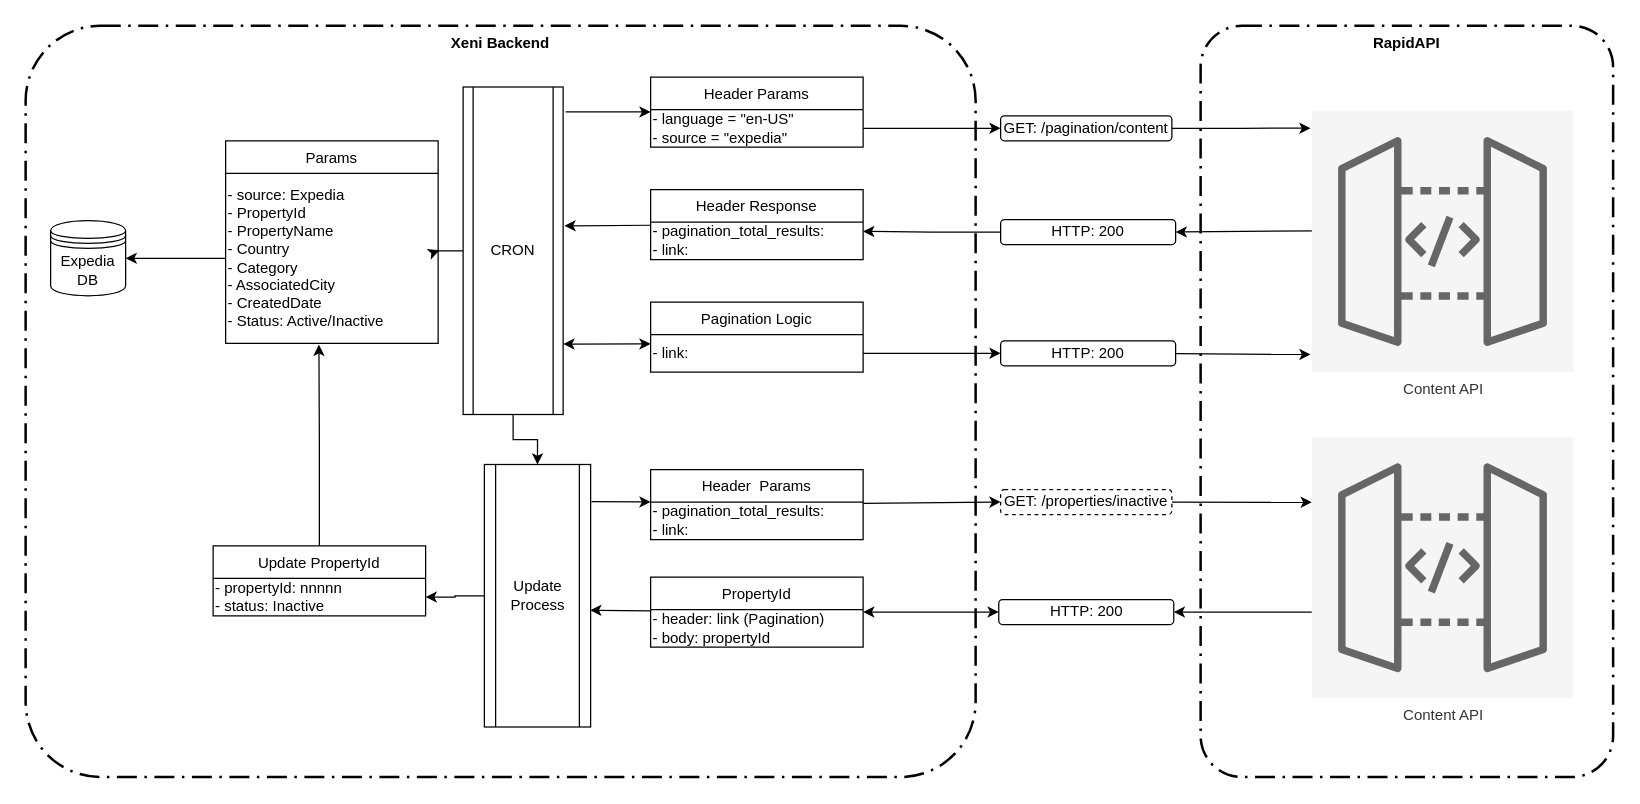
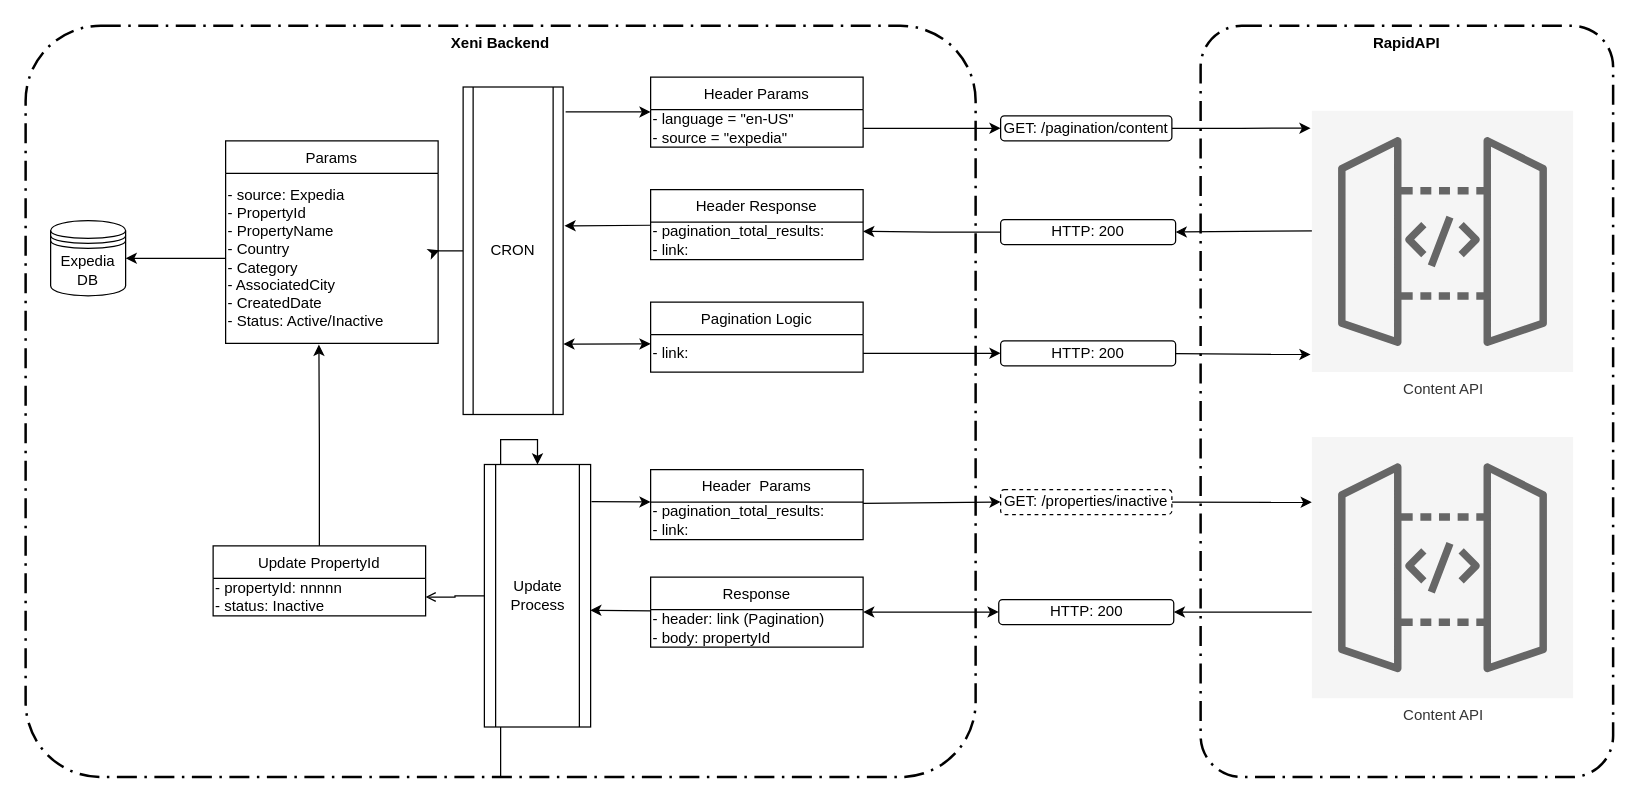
edge "CRON" -> "Update Process": now "Xeni Backend" -> "Update Process"
node "PropertyId": label "PropertyId" -> "Response"
edge "Update Process" -> "- propertyId: nnnnn - status: Inactive": arrowhead classic -> open
